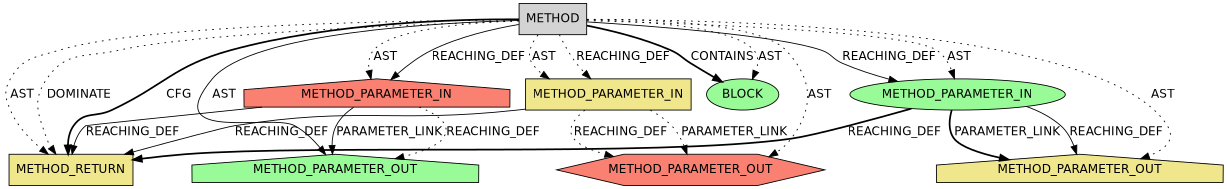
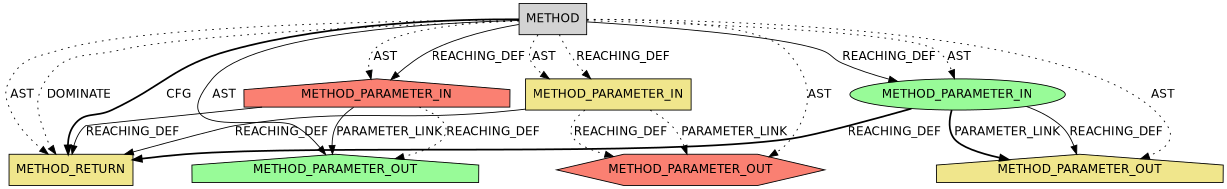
node "BLOCK": removed
